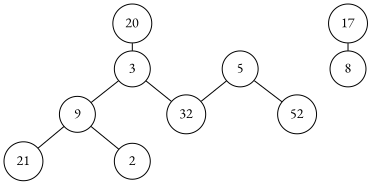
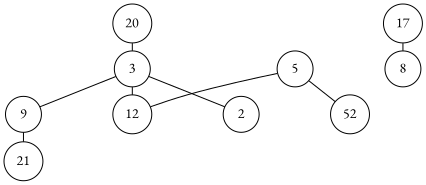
node "32": label "32" -> "12"
edge "9" -- "2": now "3" -- "2"
